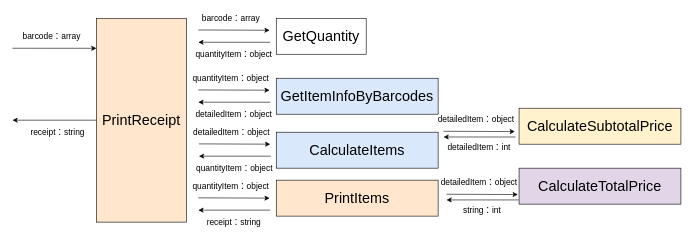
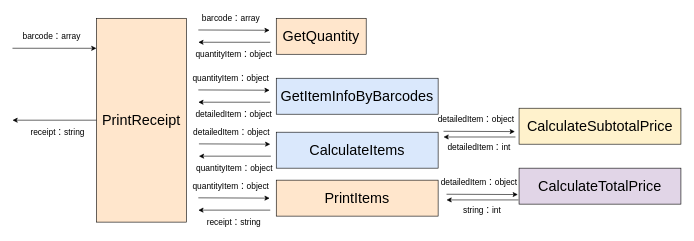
node "GetQuantity": fillcolor #ffffff -> #ffe6cc
